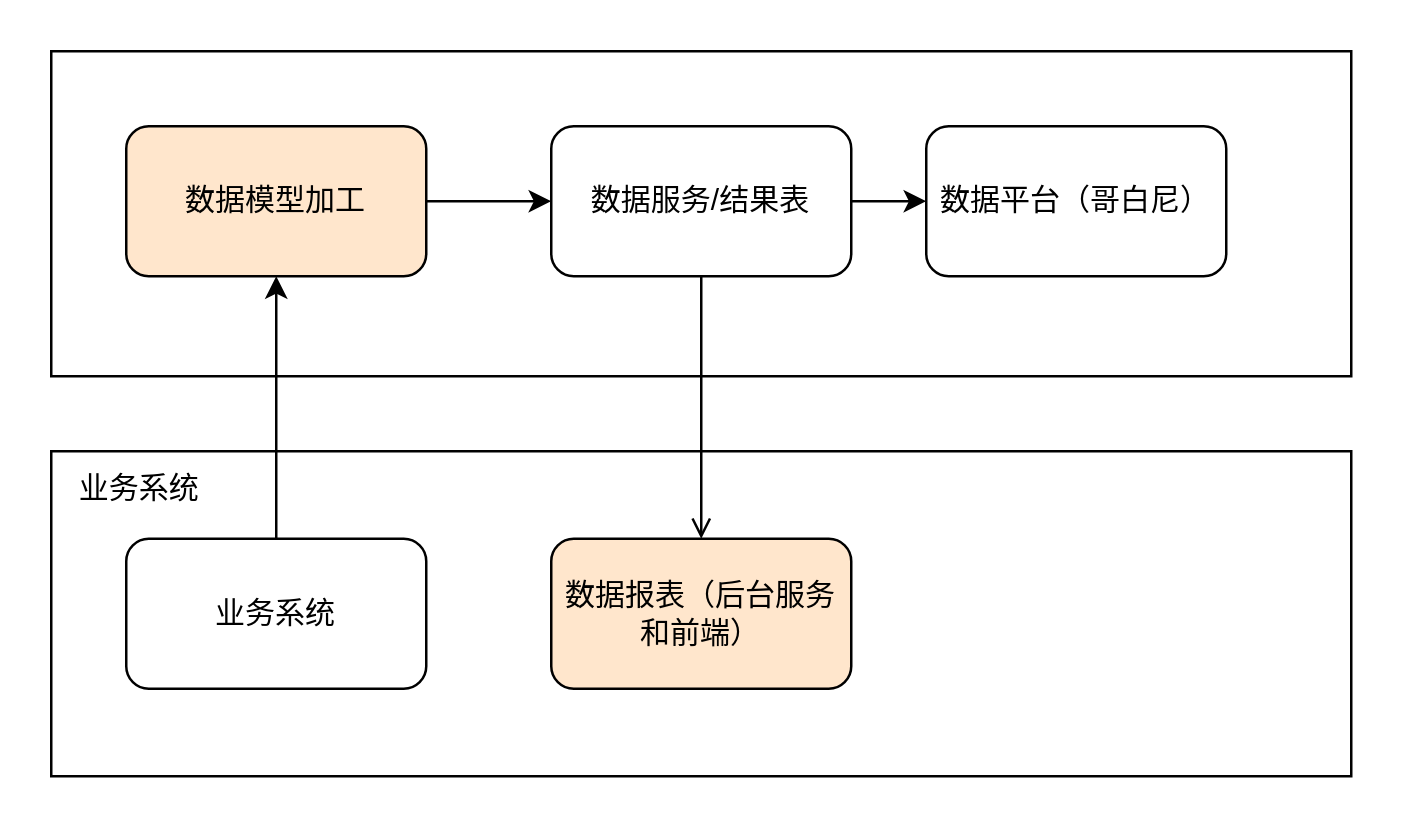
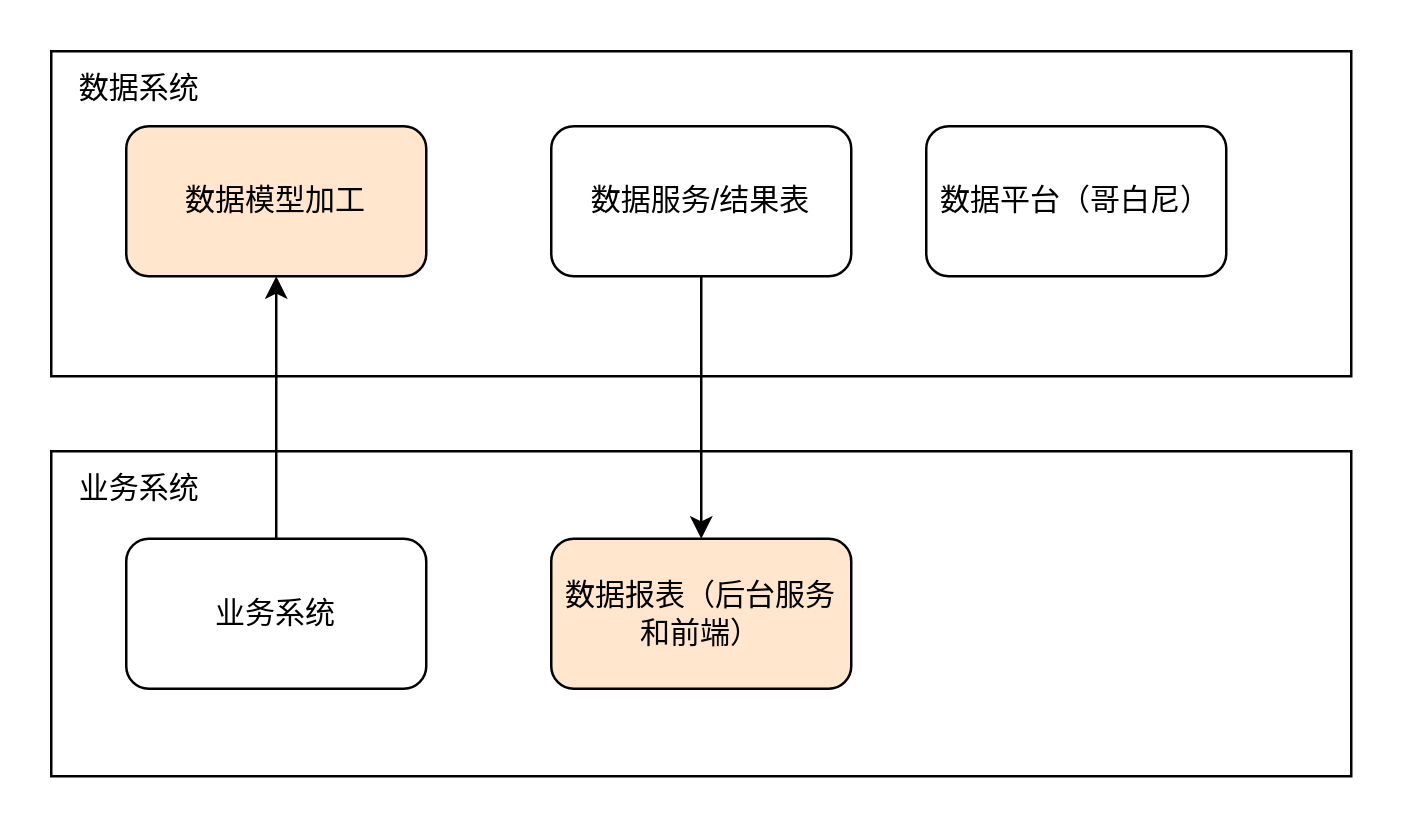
node "数据系统": added
edge "数据模型加工" -> "数据服务/结果表": removed
edge "数据服务/结果表" -> "数据平台（哥白尼）": removed
edge "数据服务/结果表" -> "数据报表（后台服务和前端）": arrowhead open -> classic
